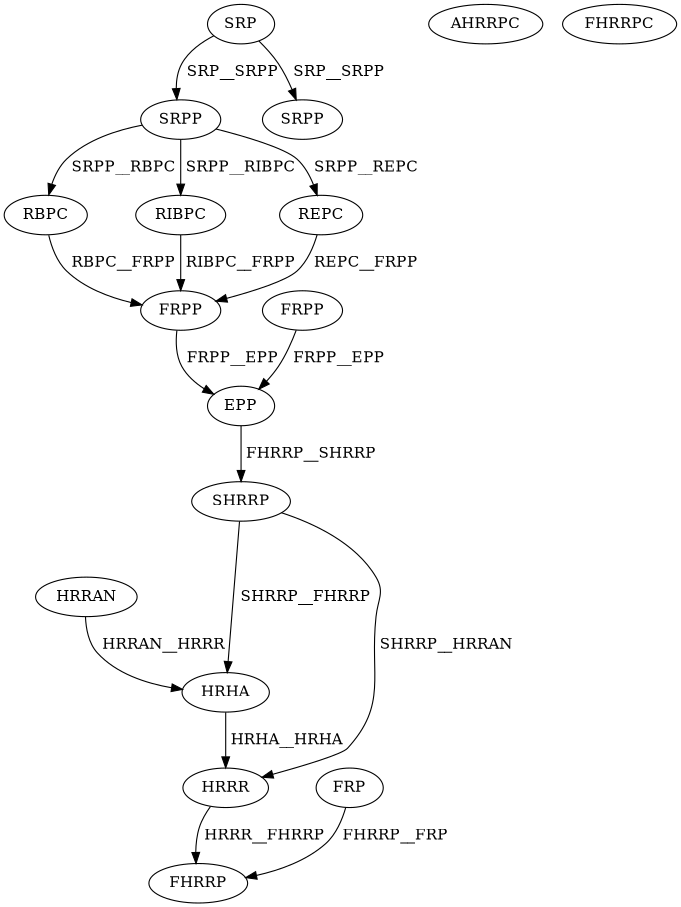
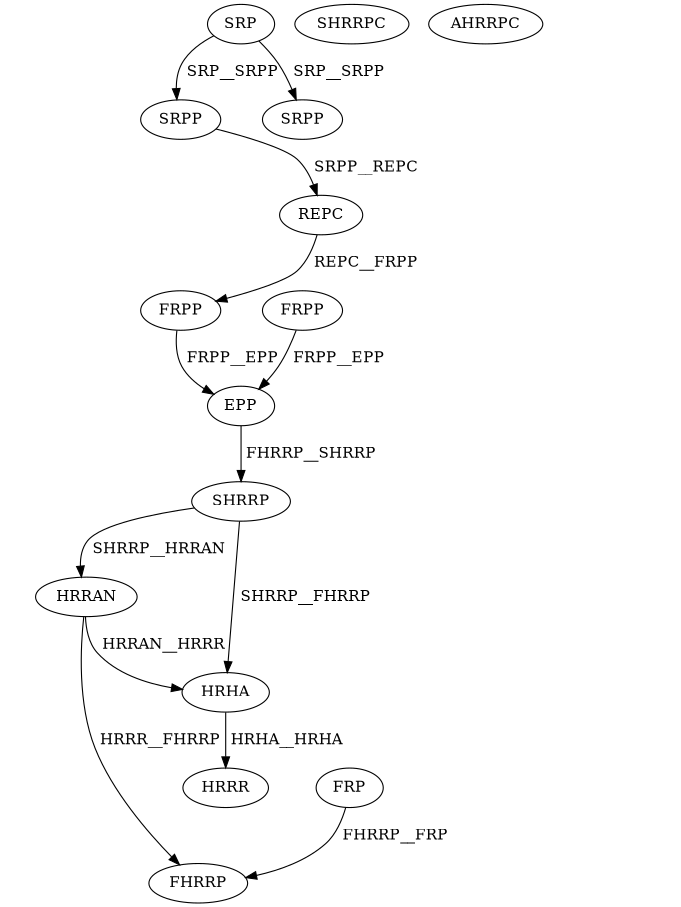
node "SHRRPC": added
node "FHRRPC": removed
node "RBPC": removed
node "RIBPC": removed
edge "SHRRP" -> "HRRR": now "SHRRP" -> "HRRAN"
edge "HRRR" -> "FHRRP": now "HRRAN" -> "FHRRP"
